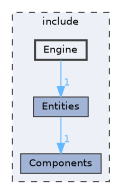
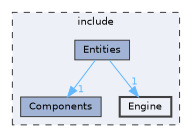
edge "Engine" -> "Entities": reversed
